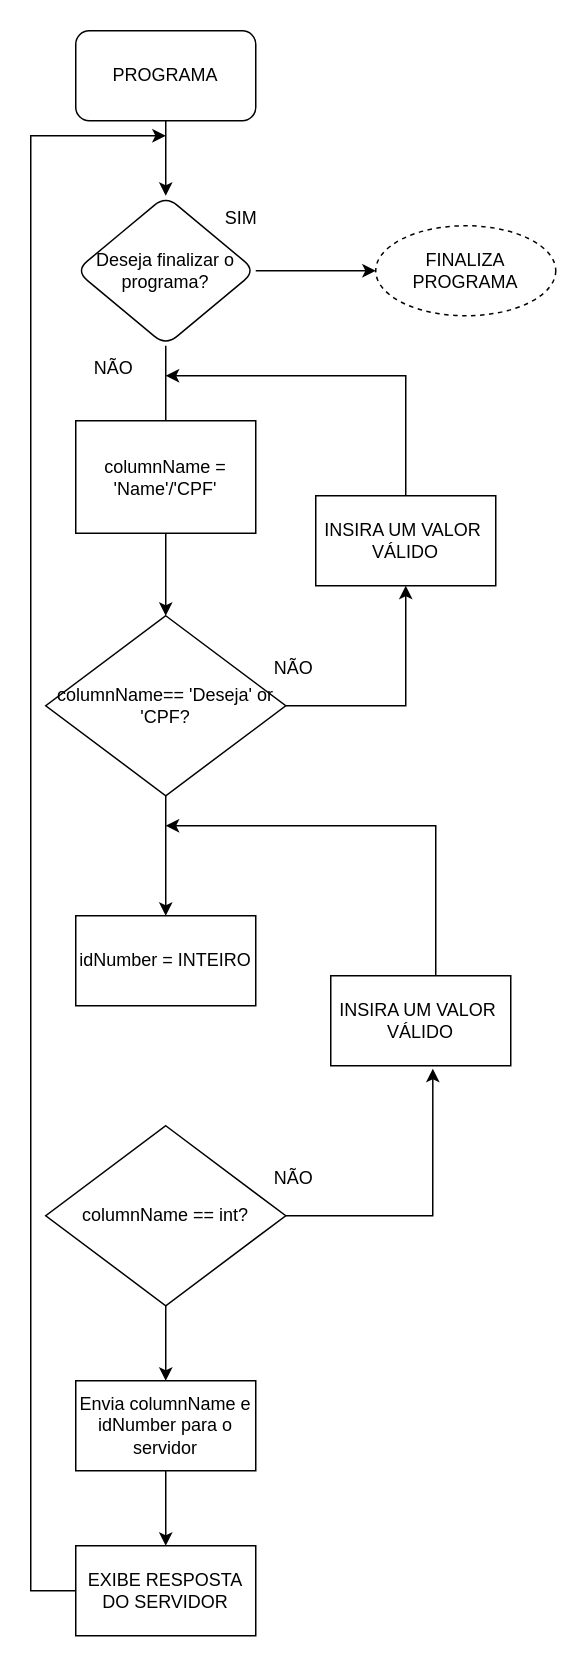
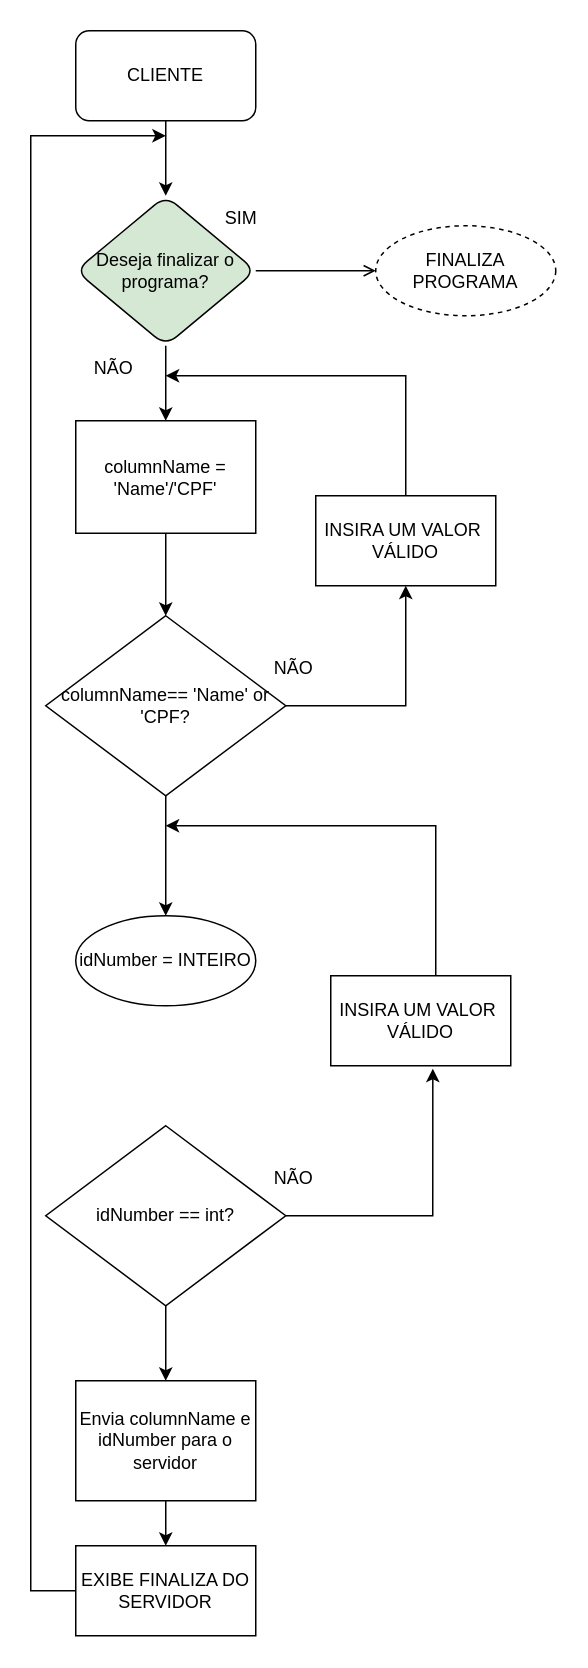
node "PROGRAMA": label "PROGRAMA" -> "CLIENTE"
node "Deseja finalizar o programa?": fillcolor #ffffff -> #d5e8d4
edge "Deseja finalizar o programa?" -> "FINALIZA PROGRAMA": arrowhead classic -> open
edge "Deseja finalizar o programa?" -- "columnName = 'Name'/'CPF'": arrowhead none -> classic
node "columnName== 'Deseja' or 'CPF?": label "columnName== 'Deseja' or 'CPF?" -> "columnName== 'Name' or 'CPF?"
node "idNumber = INTEIRO": shape rectangle -> ellipse
node "columnName == int?": label "columnName == int?" -> "idNumber == int?"
node "Envia columnName e idNumber para o servidor": size 180x90 -> 180x120
node "EXIBE RESPOSTA DO SERVIDOR": label "EXIBE RESPOSTA DO SERVIDOR" -> "EXIBE FINALIZA DO SERVIDOR"
